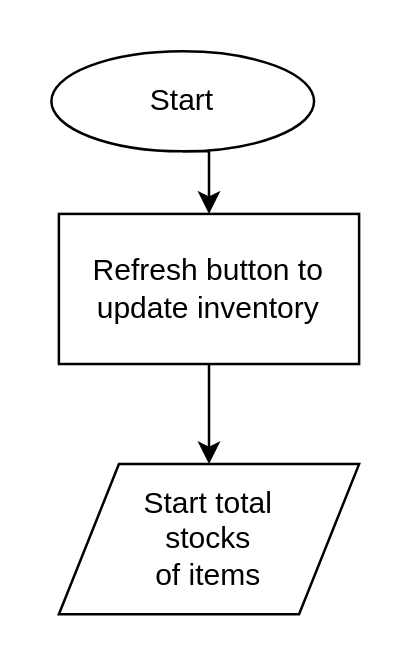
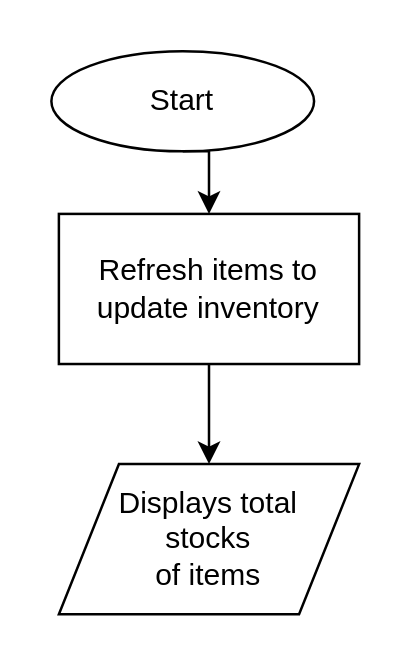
node "Refresh button to update inventory": label "Refresh button to update inventory" -> "Refresh items to update inventory"
node "Start total stocks of items": label "Start total stocks of items" -> "Displays total stocks of items"
